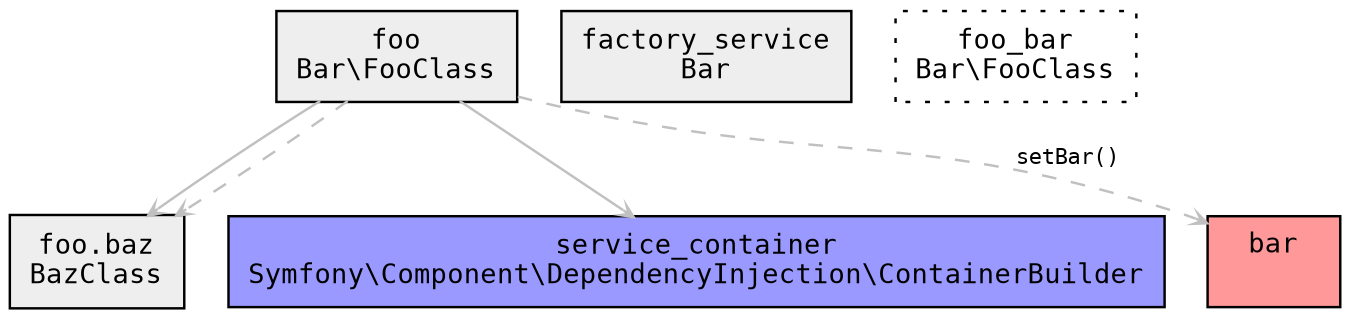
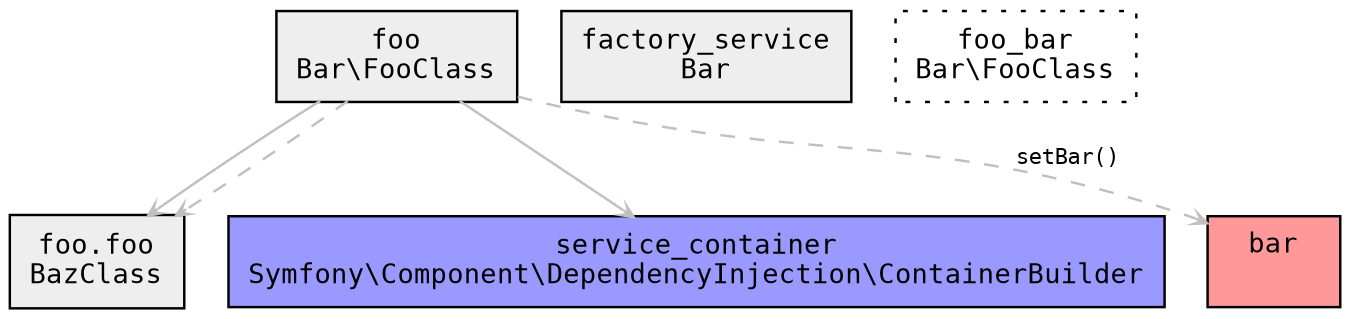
node "foo.baz BazClass": label "foo.baz BazClass" -> "foo.foo BazClass"
